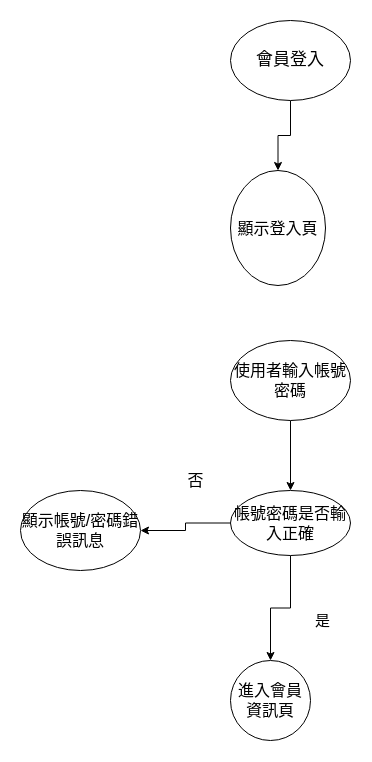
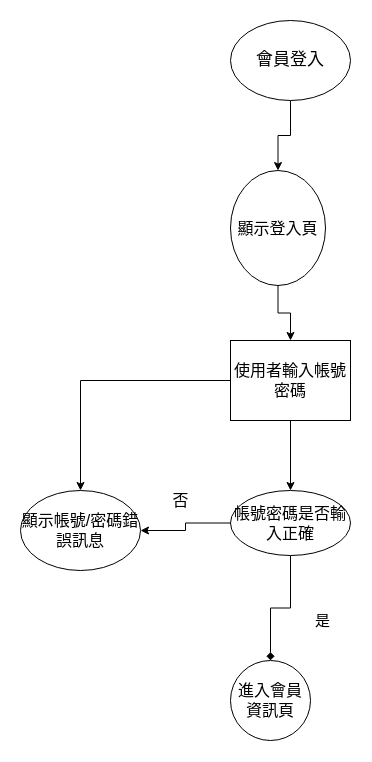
edge "顯示登入頁" -> "使用者輸入帳號密碼": added
edge "使用者輸入帳號密碼" -> "顯示帳號/密碼錯誤訊息": added
node "使用者輸入帳號密碼": shape ellipse -> rectangle
node "否": moved (196, 481) -> (181, 501)
edge "帳號密碼是否輸入正確" -> "進入會員資訊頁": arrowhead classic -> diamond
